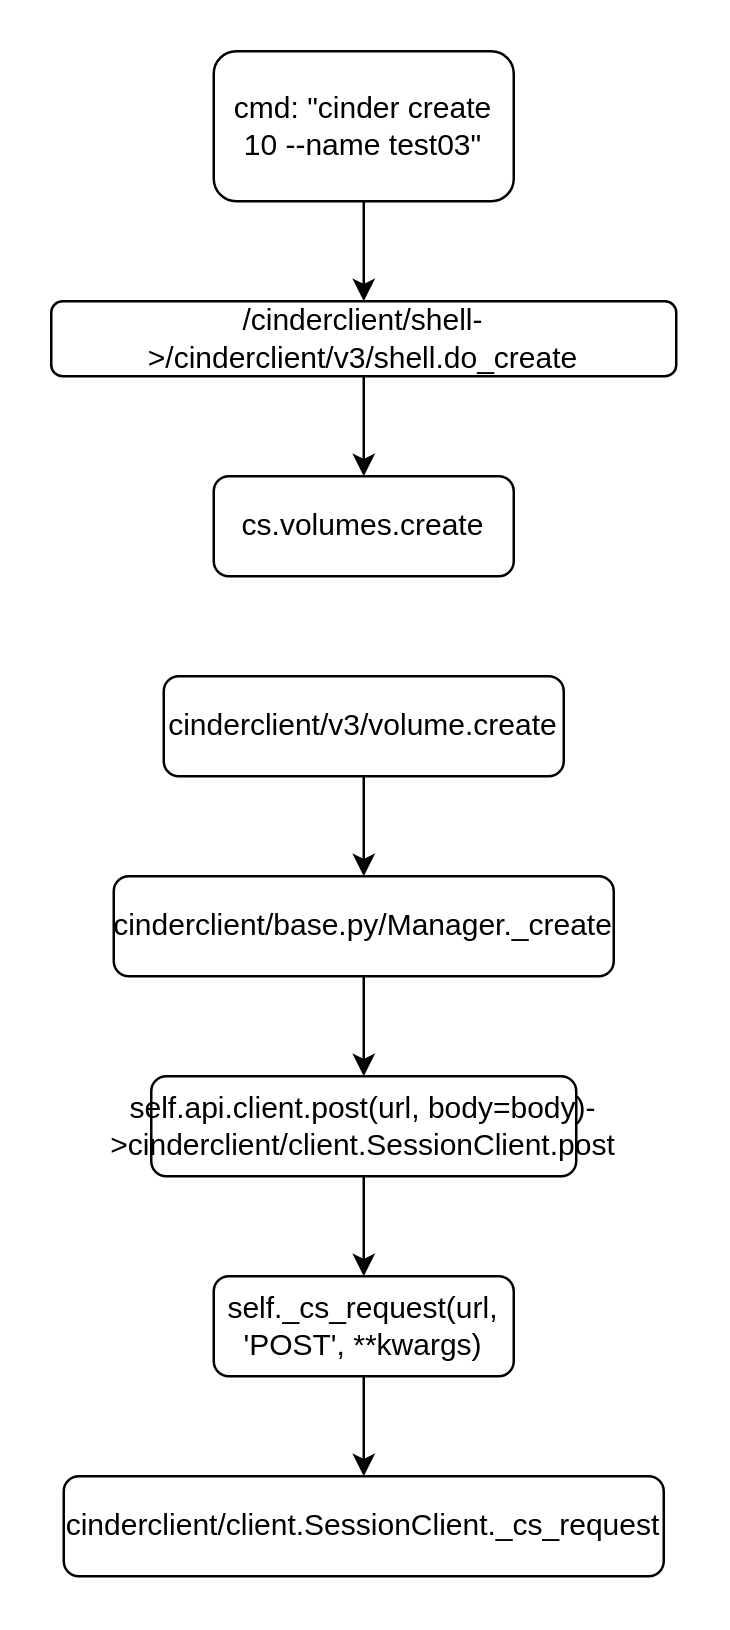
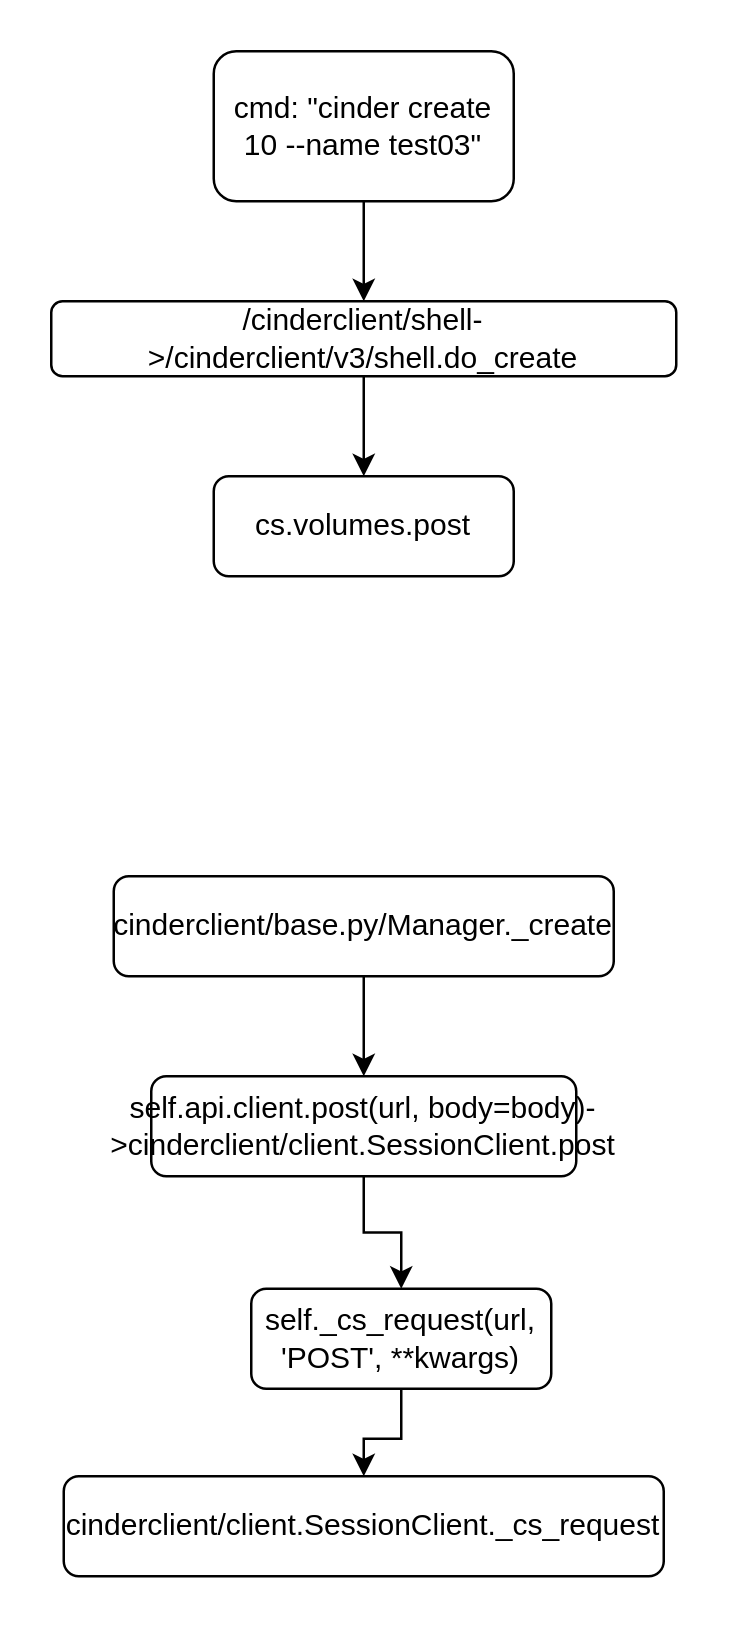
node "cs.volumes.create": label "cs.volumes.create" -> "cs.volumes.post"
node "cinderclient/v3/volume.create": removed
edge "cinderclient/v3/volume.create" -> "cinderclient/base.py/Manager._create": removed
node "self._cs_request(url, 'POST', **kwargs)": moved (364, 1326) -> (401, 1339)
